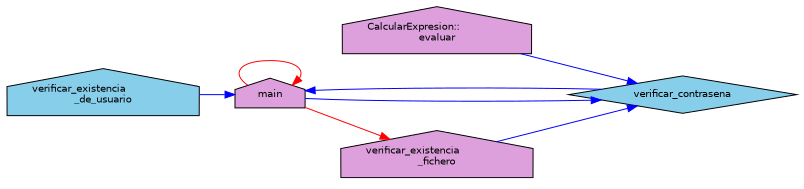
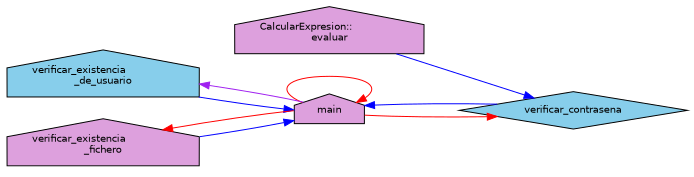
edge "main" -> "verificar_existencia _de_usuario": added
edge "main" -> "verificar_contrasena": color blue -> red
edge "verificar_existencia _fichero" -> "verificar_contrasena": now "verificar_existencia _fichero" -> "main"
